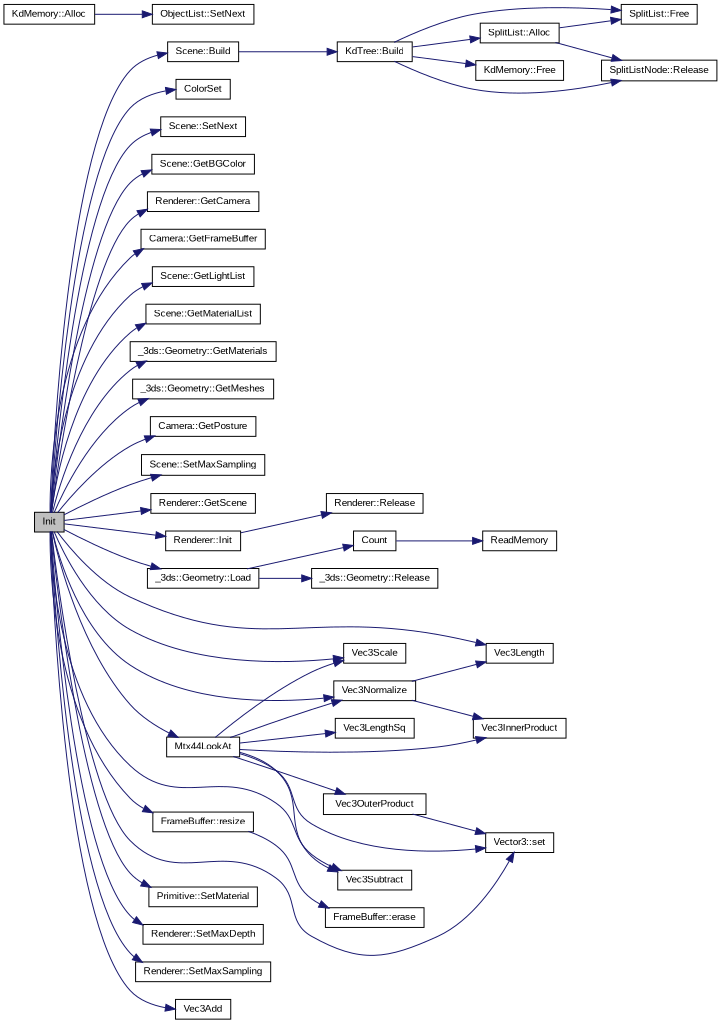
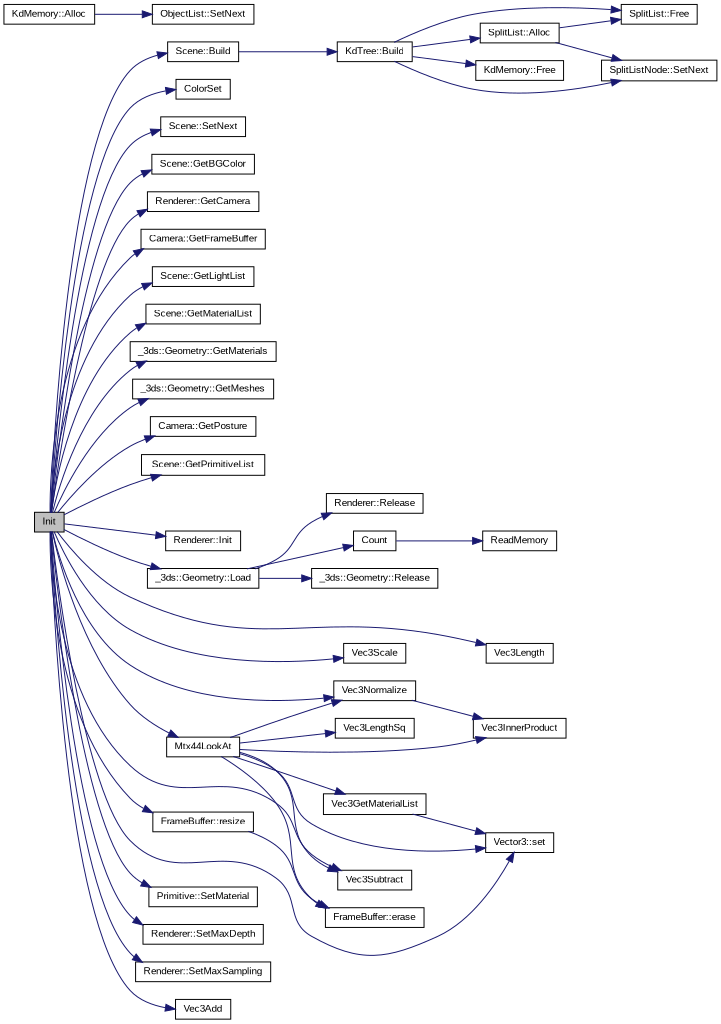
node "SplitListNode::Release": label "SplitListNode::Release" -> "SplitListNode::SetNext"
node "Scene::SetMaxSampling": label "Scene::SetMaxSampling" -> "Scene::GetPrimitiveList"
node "Renderer::GetScene": removed
edge "Renderer::Init" -> "Renderer::Release": now "_3ds::Geometry::Load" -> "Renderer::Release"
edge "Vec3Normalize" -> "Vec3Length": removed
edge "Mtx44LookAt" -> "Vec3Scale": now "Mtx44LookAt" -> "FrameBuffer::erase"
node "Vec3OuterProduct": label "Vec3OuterProduct" -> "Vec3GetMaterialList"
